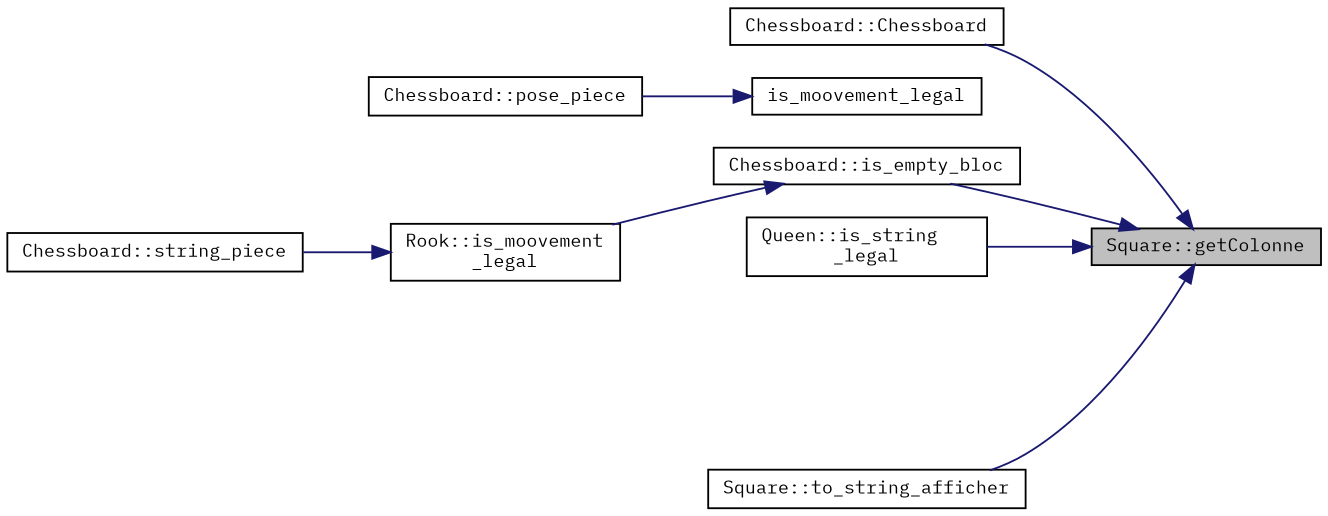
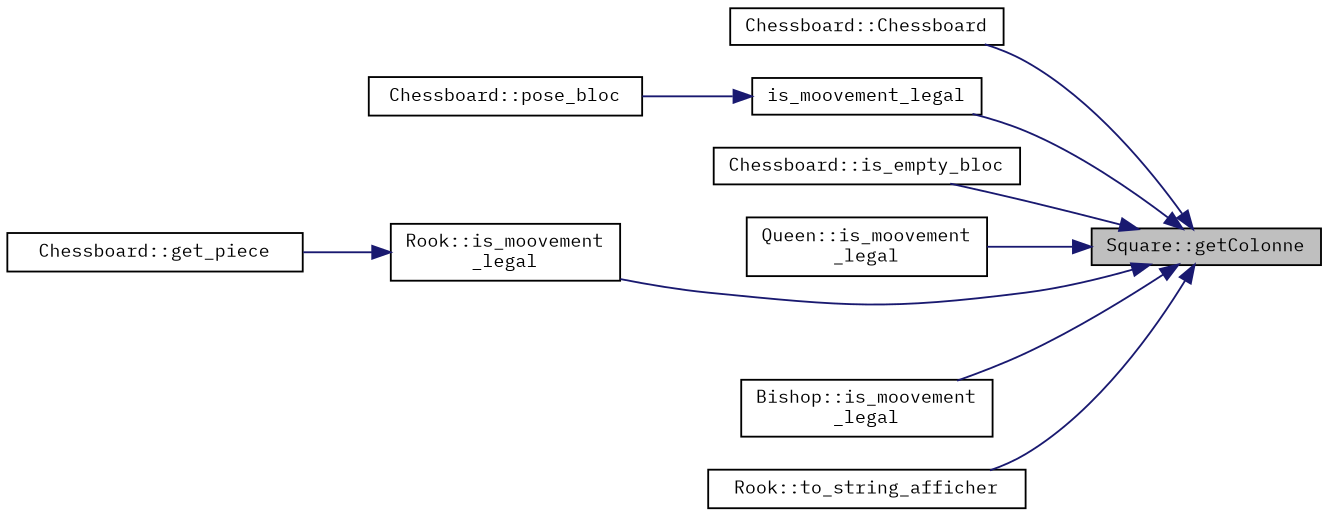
node "Chessboard::pose_piece": label "Chessboard::pose_piece" -> "Chessboard::pose_bloc"
edge "is_moovement_legal" -> "Square::getColonne": added
edge "Rook::is_moovement _legal" -> "Chessboard::is_empty_bloc": now "Rook::is_moovement _legal" -> "Square::getColonne"
node "Queen::is_string _legal": label "Queen::is_string _legal" -> "Queen::is_moovement _legal"
node "Chessboard::string_piece": label "Chessboard::string_piece" -> "Chessboard::get_piece"
node "Bishop::is_moovement _legal": added
node "Square::to_string_afficher": label "Square::to_string_afficher" -> "Rook::to_string_afficher"
